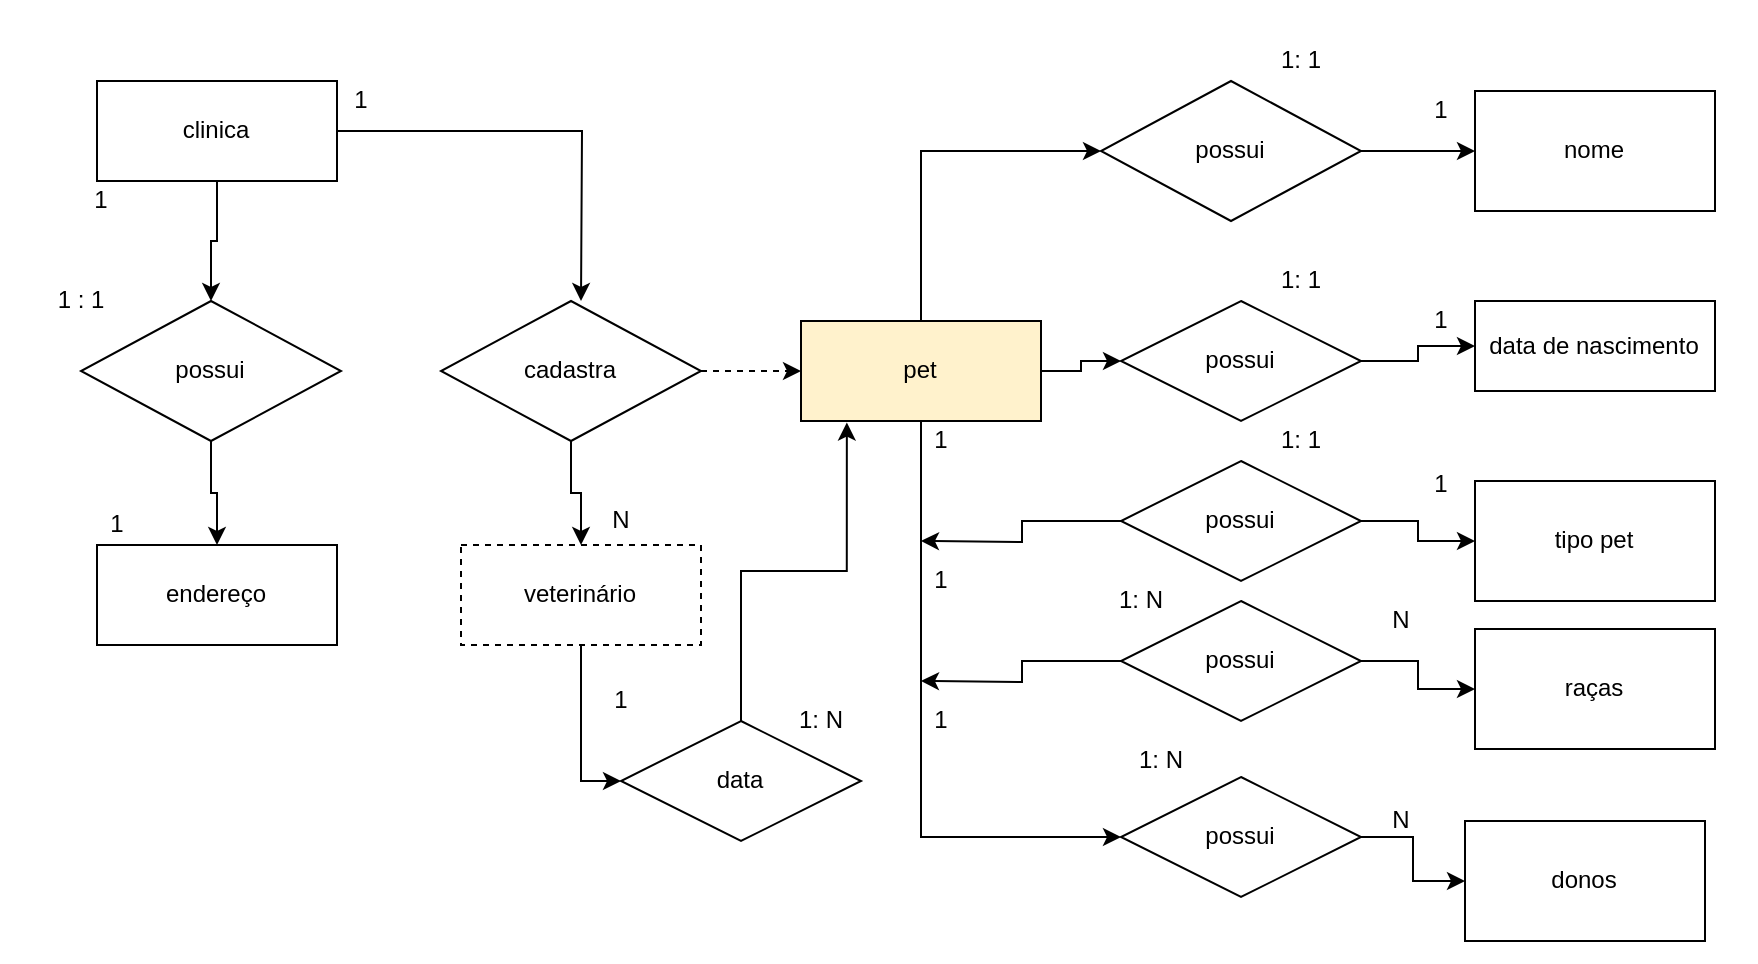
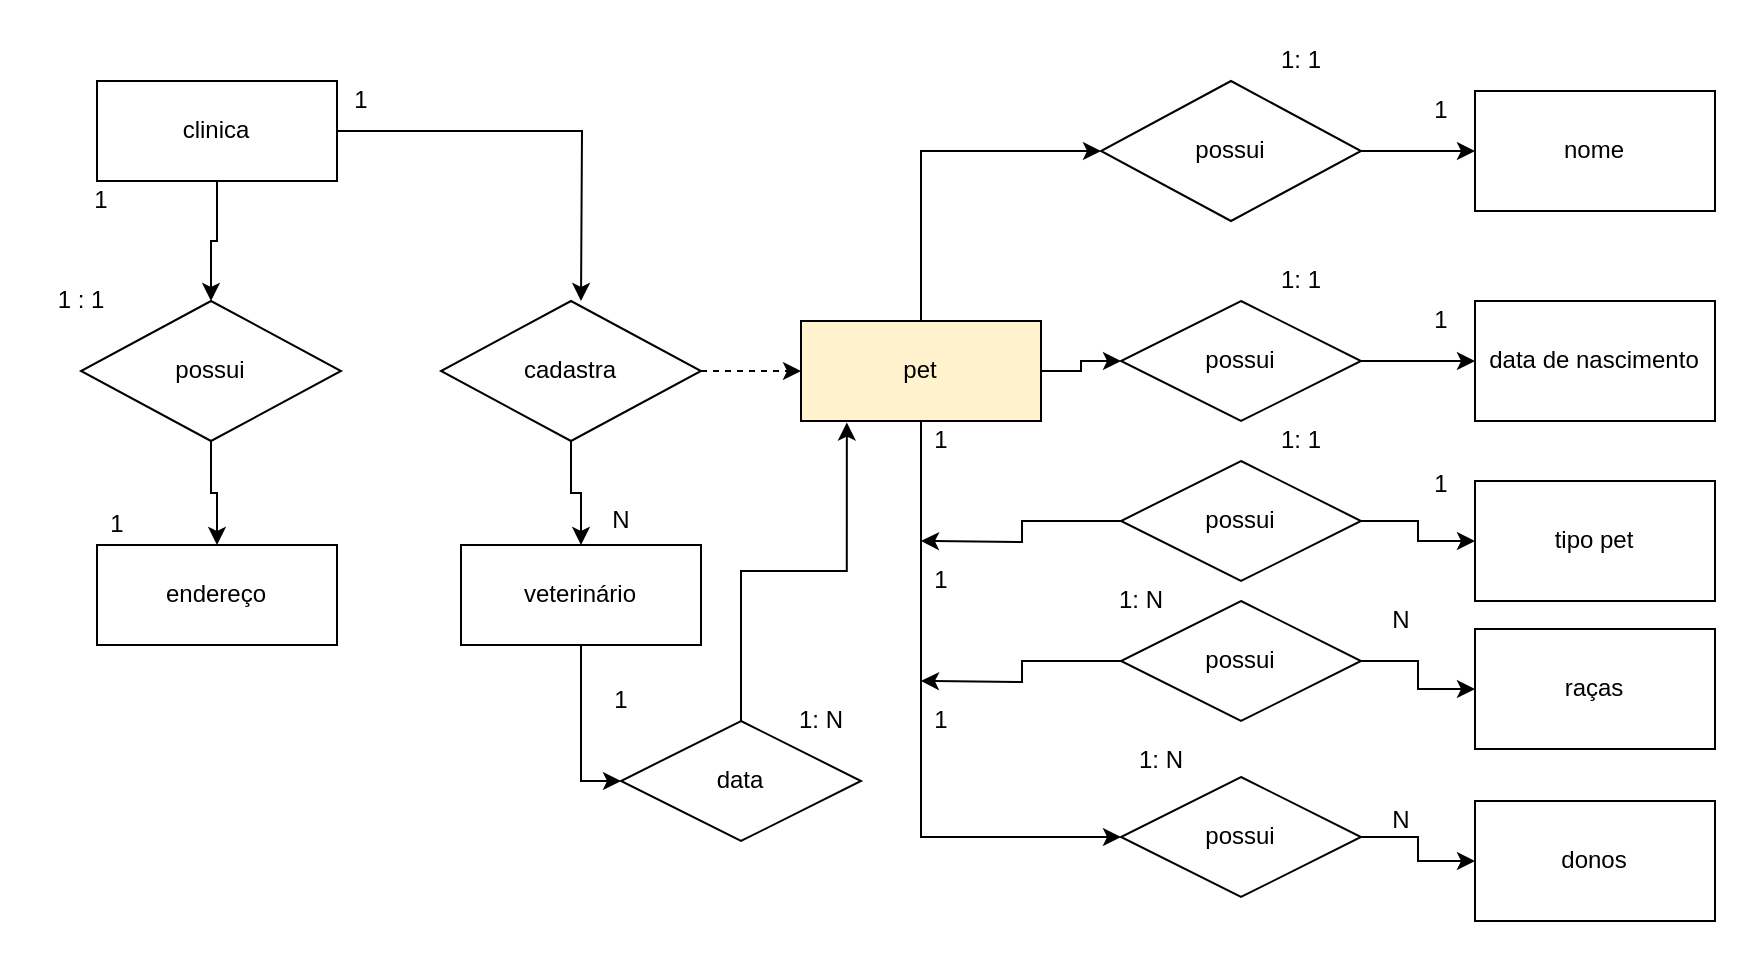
node "data de nascimento": size 240x90 -> 240x120
node "veterinário": style dashed -> solid
node "donos": moved (1585, 881) -> (1595, 861)
